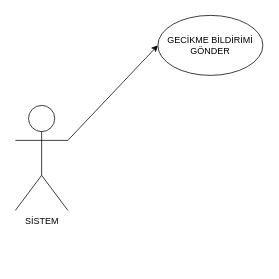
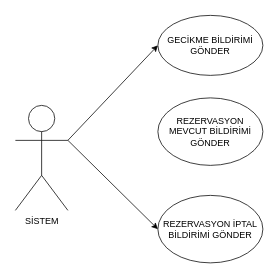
node "REZERVASYON MEVCUT BİLDİRİMİ GÖNDER": added
edge "SİSTEM" -> "REZERVASYON İPTAL BİLDİRİMİ GÖNDER": added
node "REZERVASYON İPTAL BİLDİRİMİ GÖNDER": added
